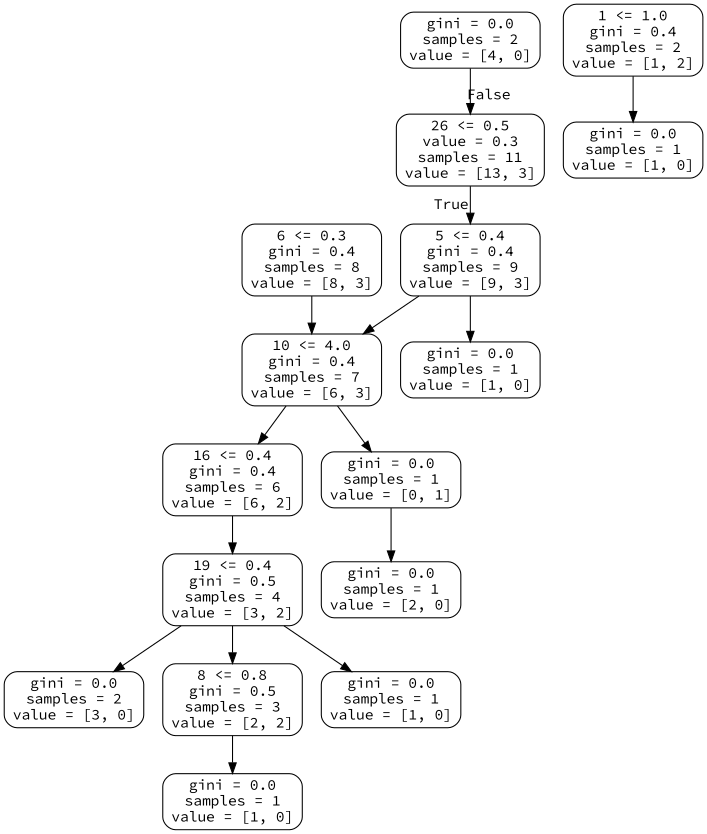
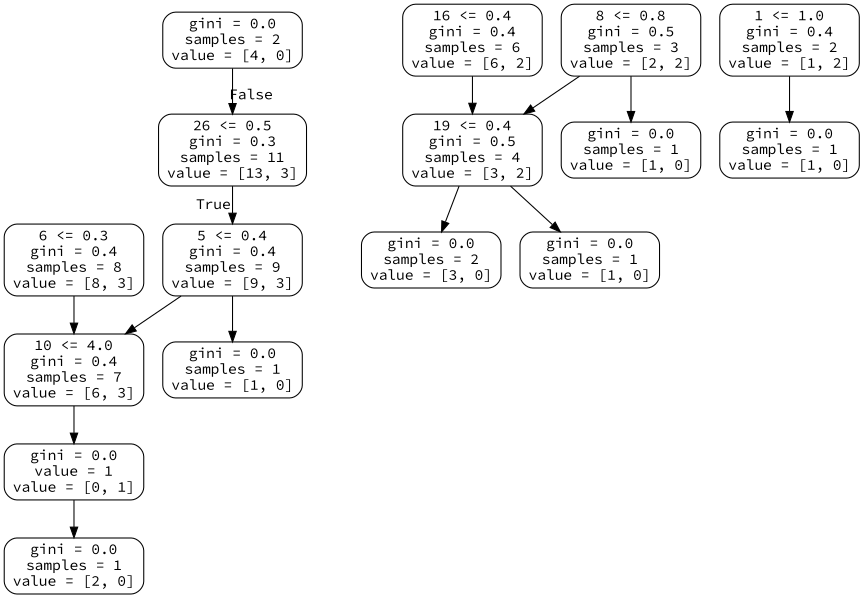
node "26 <= 0.5 value = 0.3 samples = 11 value = [13, 3]": label "26 <= 0.5 value = 0.3 samples = 11 value = [13, 3]" -> "26 <= 0.5 gini = 0.3 samples = 11 value = [13, 3]"
edge "10 <= 4.0 gini = 0.4 samples = 7 value = [6, 3]" -> "16 <= 0.4 gini = 0.4 samples = 6 value = [6, 2]": removed
node "gini = 0.0 samples = 1 value = [0, 1]": label "gini = 0.0 samples = 1 value = [0, 1]" -> "gini = 0.0 value = 1 value = [0, 1]"
edge "19 <= 0.4 gini = 0.5 samples = 4 value = [3, 2]" -> "8 <= 0.8 gini = 0.5 samples = 3 value = [2, 2]": reversed
